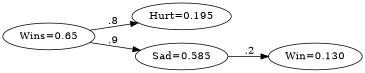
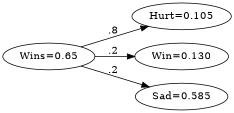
node "Hurt=0.195": label "Hurt=0.195" -> "Hurt=0.105"
edge "Wins=0.65" -> "Sad=0.585": label ".9" -> ".2"
edge "Sad=0.585" -> "Win=0.130": now "Wins=0.65" -> "Win=0.130"
